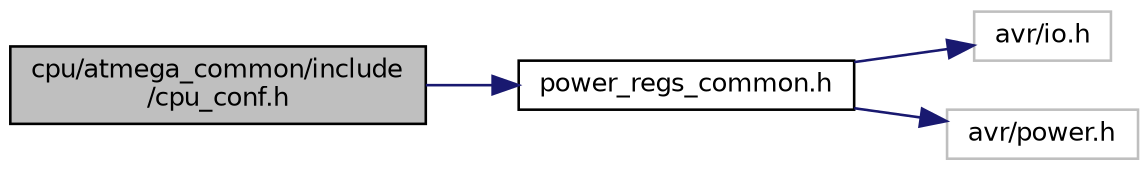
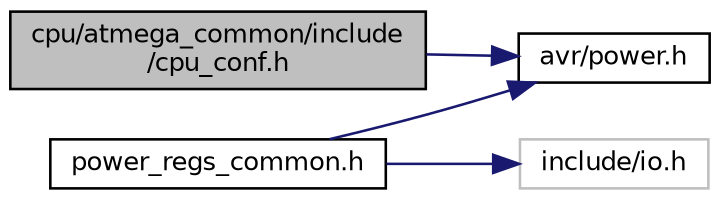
node "avr/io.h": label "avr/io.h" -> "include/io.h"
edge "cpu/atmega_common/include /cpu_conf.h" -> "power_regs_common.h": now "cpu/atmega_common/include /cpu_conf.h" -> "avr/power.h"
node "avr/power.h": color grey75 -> black
